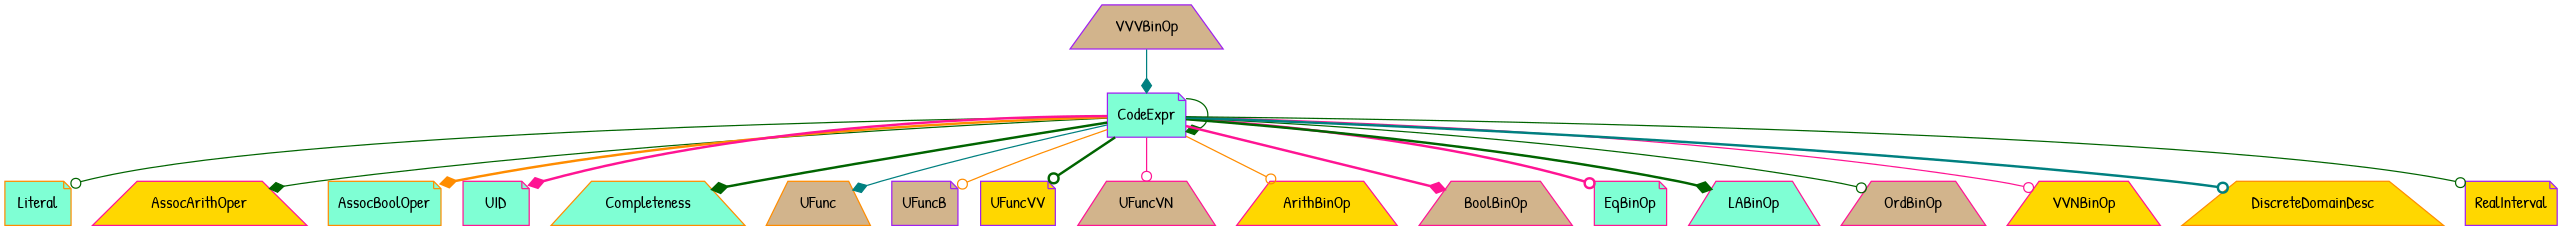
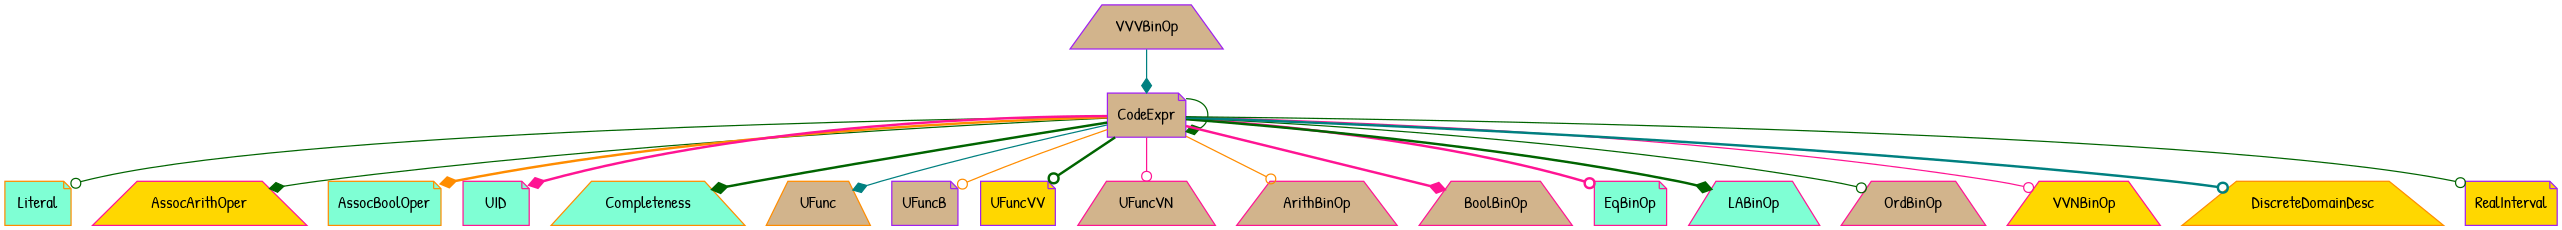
node "CodeExpr": fillcolor aquamarine -> tan
node "ArithBinOp": fillcolor gold -> tan
